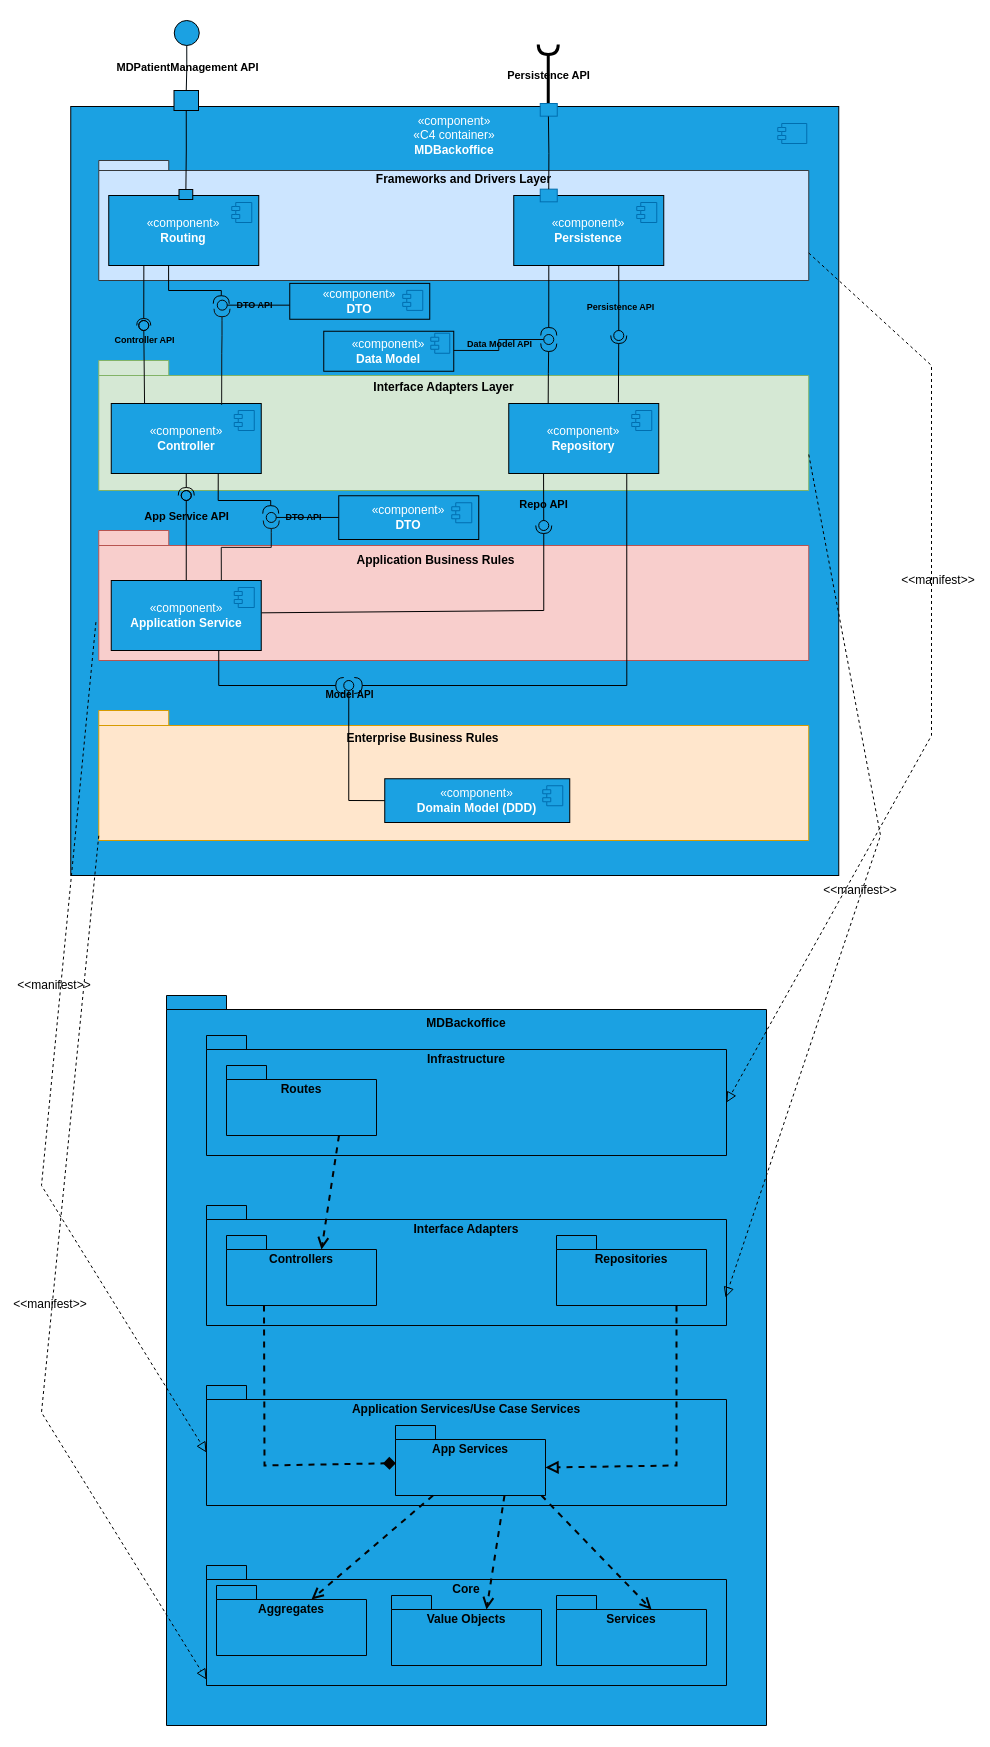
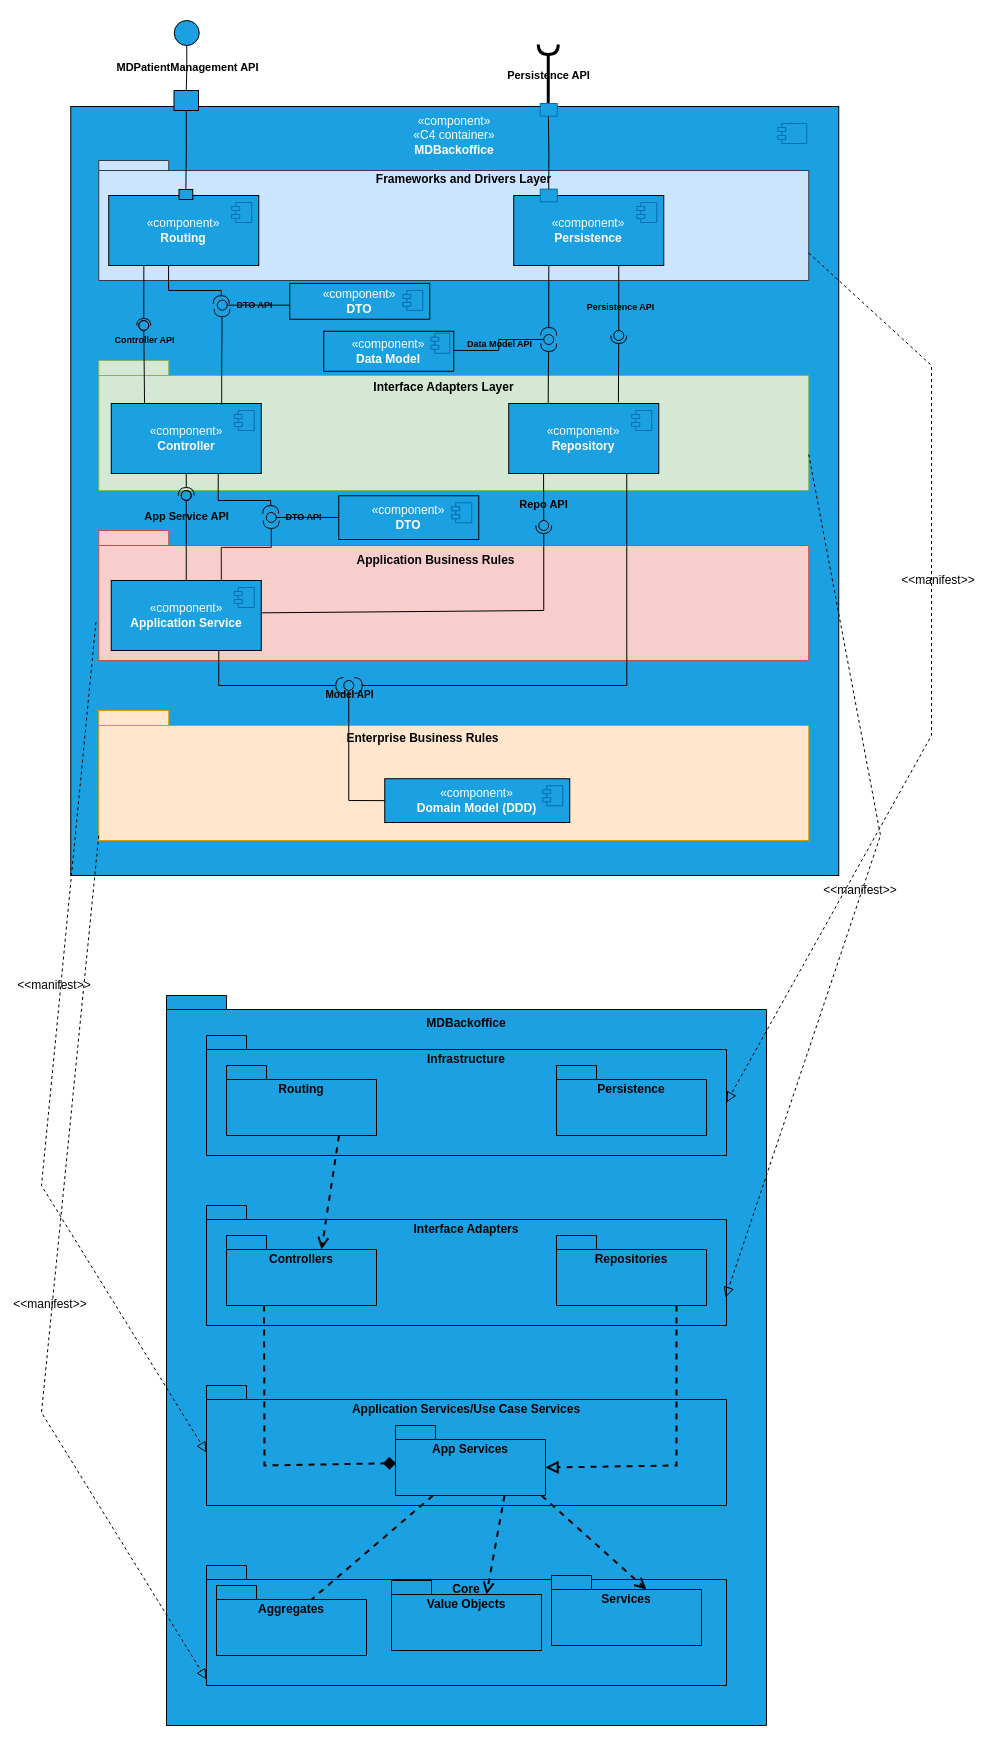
node "Routes": label "Routes" -> "Routing"
node "Persistence": added
edge "App Services" -> "Aggregates": arrowhead open -> none
node "Value Objects": moved (467, 1631) -> (467, 1616)
node "Services": moved (632, 1631) -> (627, 1611)
